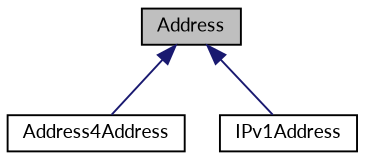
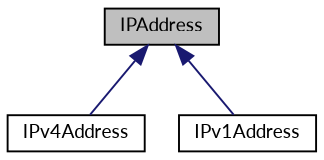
node "Address": label "Address" -> "IPAddress"
node "Address4Address": label "Address4Address" -> "IPv4Address"
